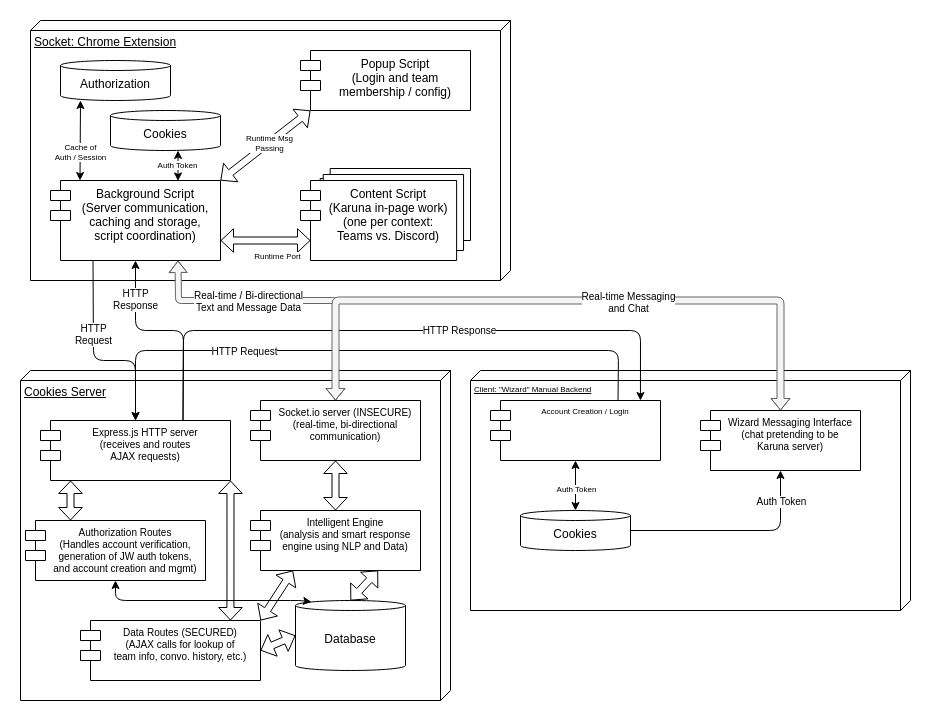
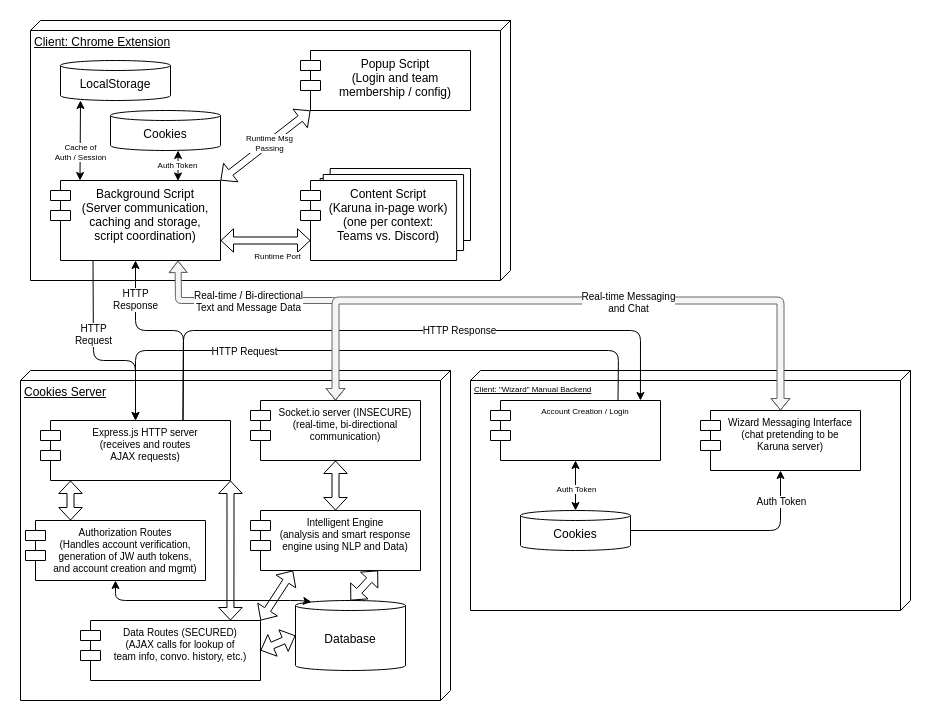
node "Socket: Chrome Extension": label "Socket: Chrome Extension" -> "Client: Chrome Extension"
node "Authorization": label "Authorization" -> "LocalStorage"
